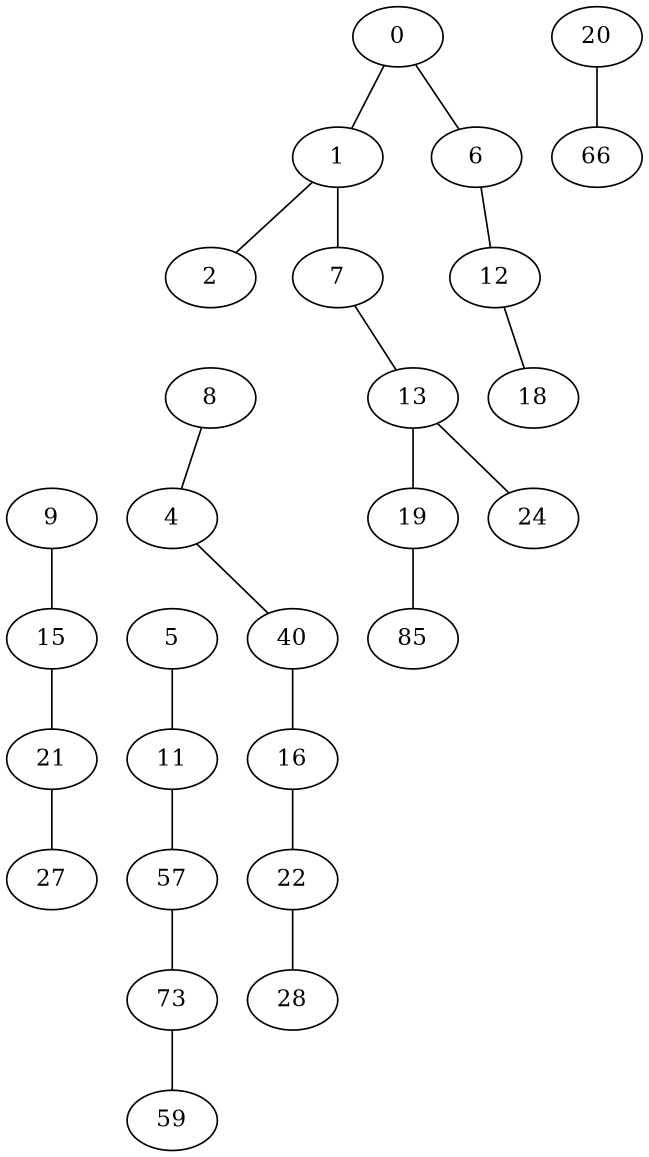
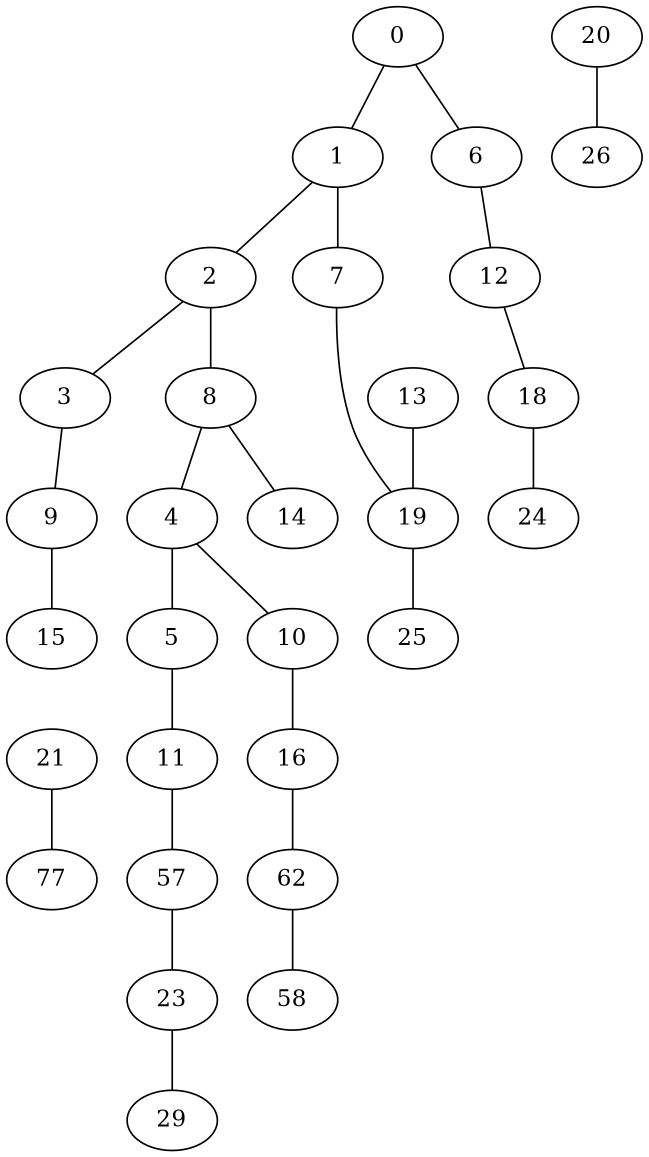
node "66": label "66" -> "26"
edge "2" -- "8": added
edge "7" -- "13": now "7" -- "19"
node "3": added
edge "13" -- "24": now "18" -- "24"
node "14": added
edge "4" -- "5": added
node "40": label "40" -> "10"
node "85": label "85" -> "25"
edge "15" -- "21": removed
node "27": label "27" -> "77"
node "22": label "22" -> "62"
node "73": label "73" -> "23"
node "28": label "28" -> "58"
node "59": label "59" -> "29"
